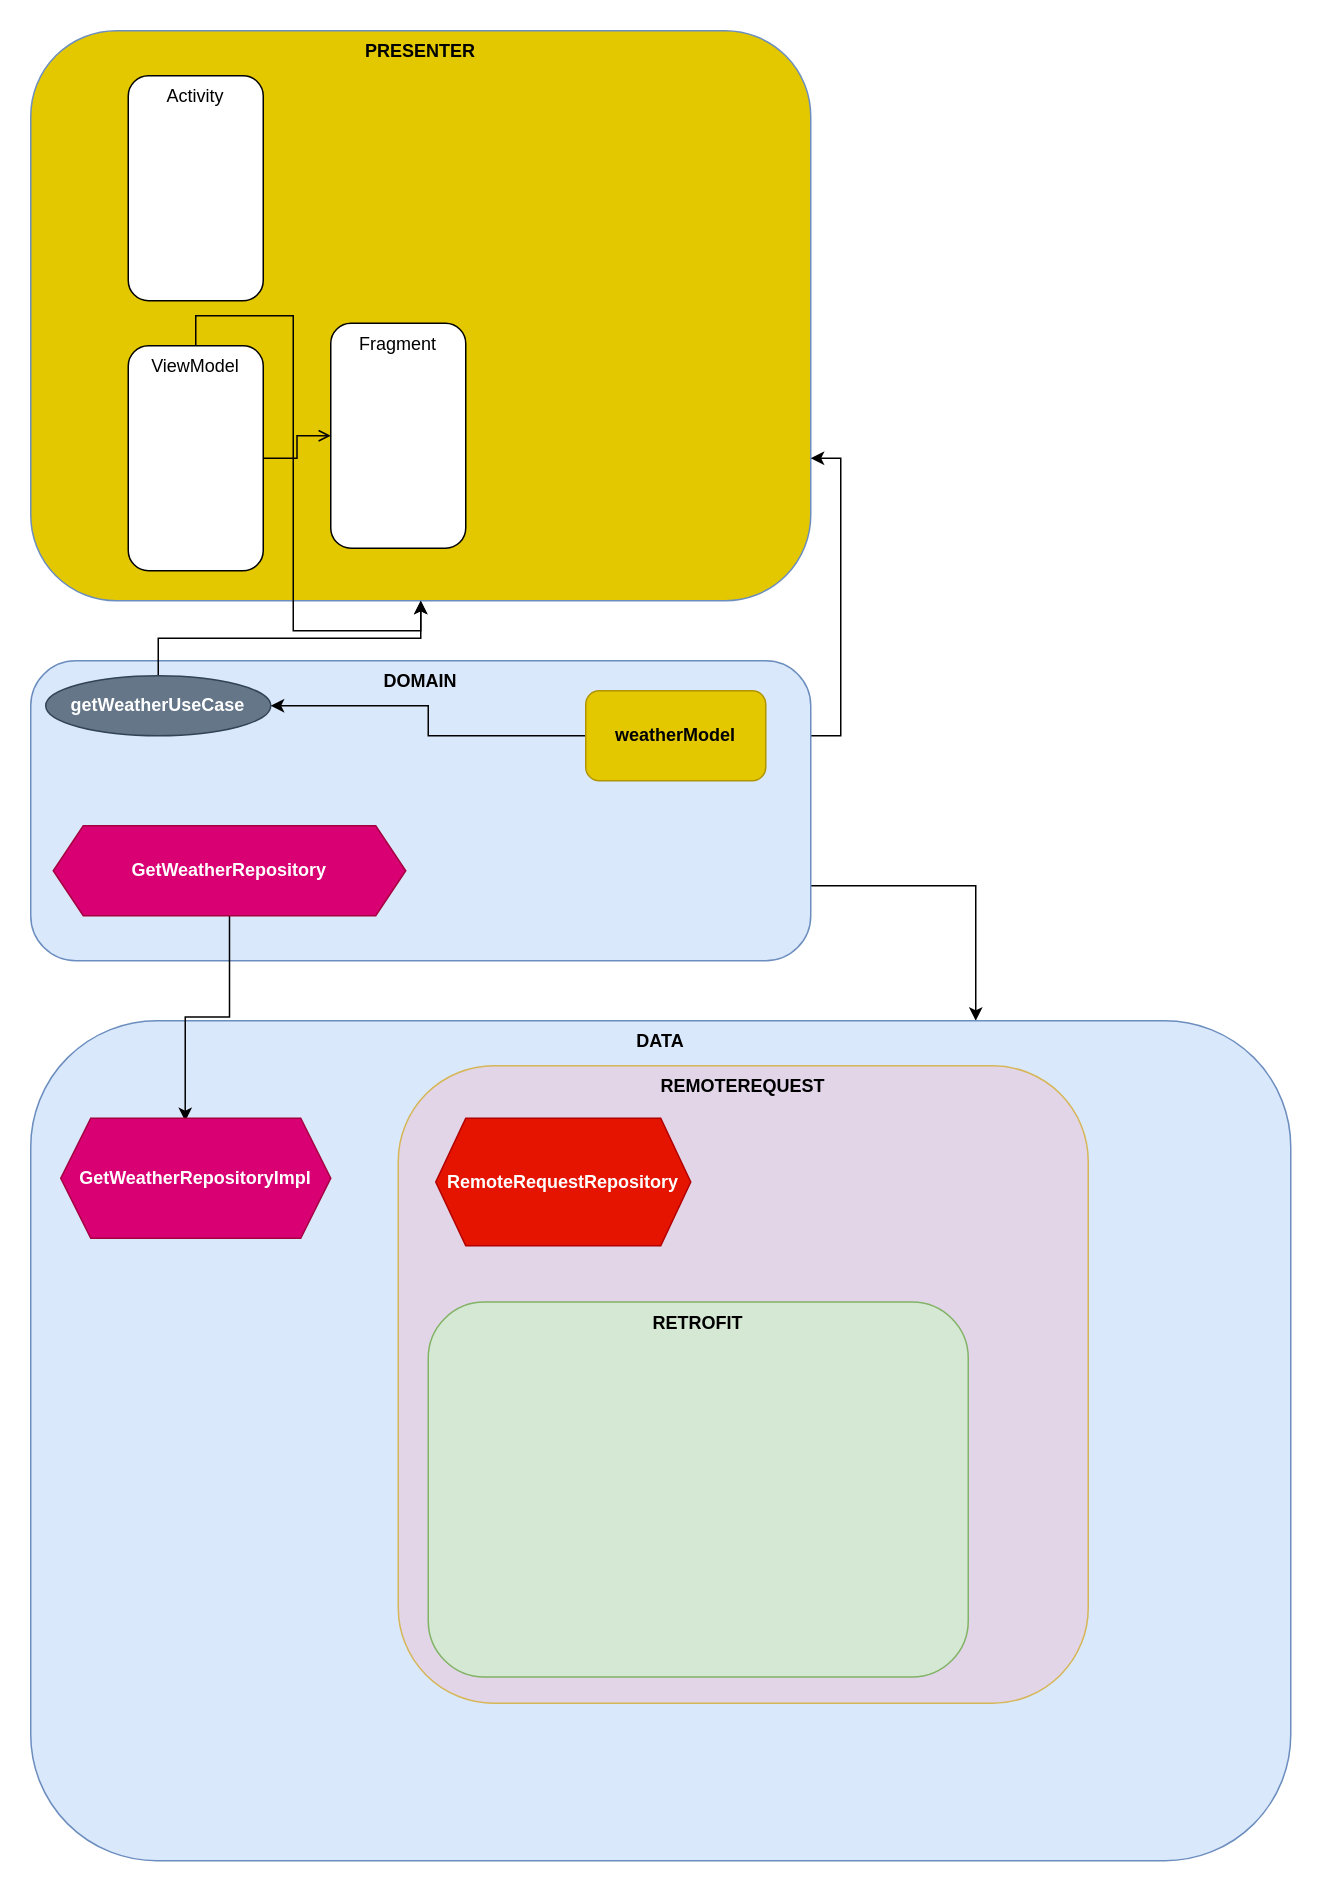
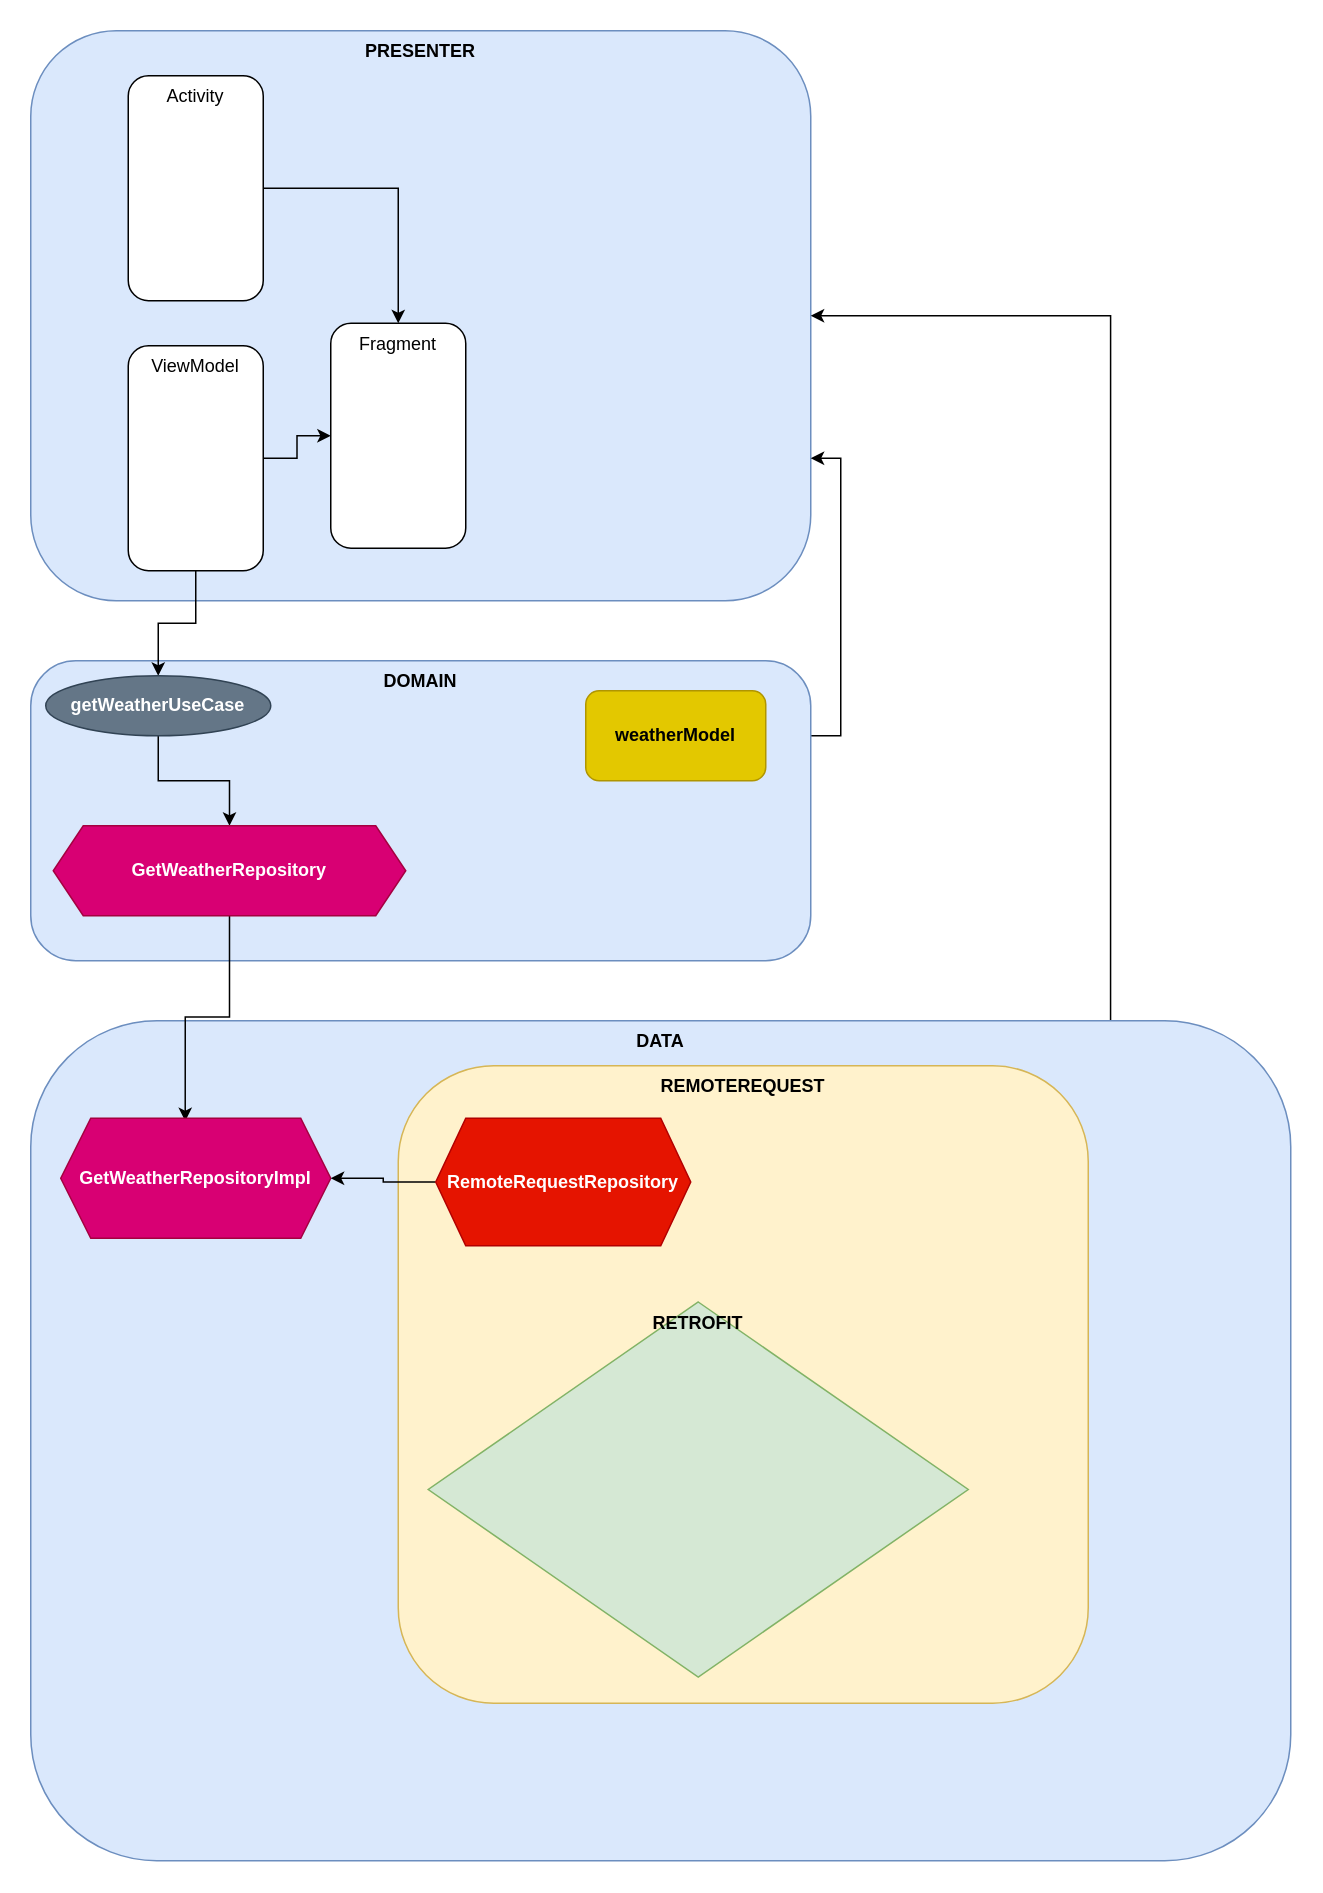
edge "Activity" -> "Fragment": added
node "PRESENTER": fillcolor #e3c800 -> #dae8fc
edge "ViewModel" -> "Fragment": arrowhead open -> classic
edge "ViewModel" -> "PRESENTER": now "ViewModel" -> "getWeatherUseCase"
edge "DATA" -> "PRESENTER": added
edge "getWeatherUseCase" -> "PRESENTER": now "getWeatherUseCase" -> "GetWeatherRepository"
edge "weatherModel" -> "getWeatherUseCase": removed
edge "DOMAIN" -> "DATA": removed
node "REMOTEREQUEST": fillcolor #e1d5e7 -> #fff2cc
edge "RemoteRequestRepository" -> "GetWeatherRepositoryImpl": added
node "RETROFIT": shape rounded rectangle -> diamond
